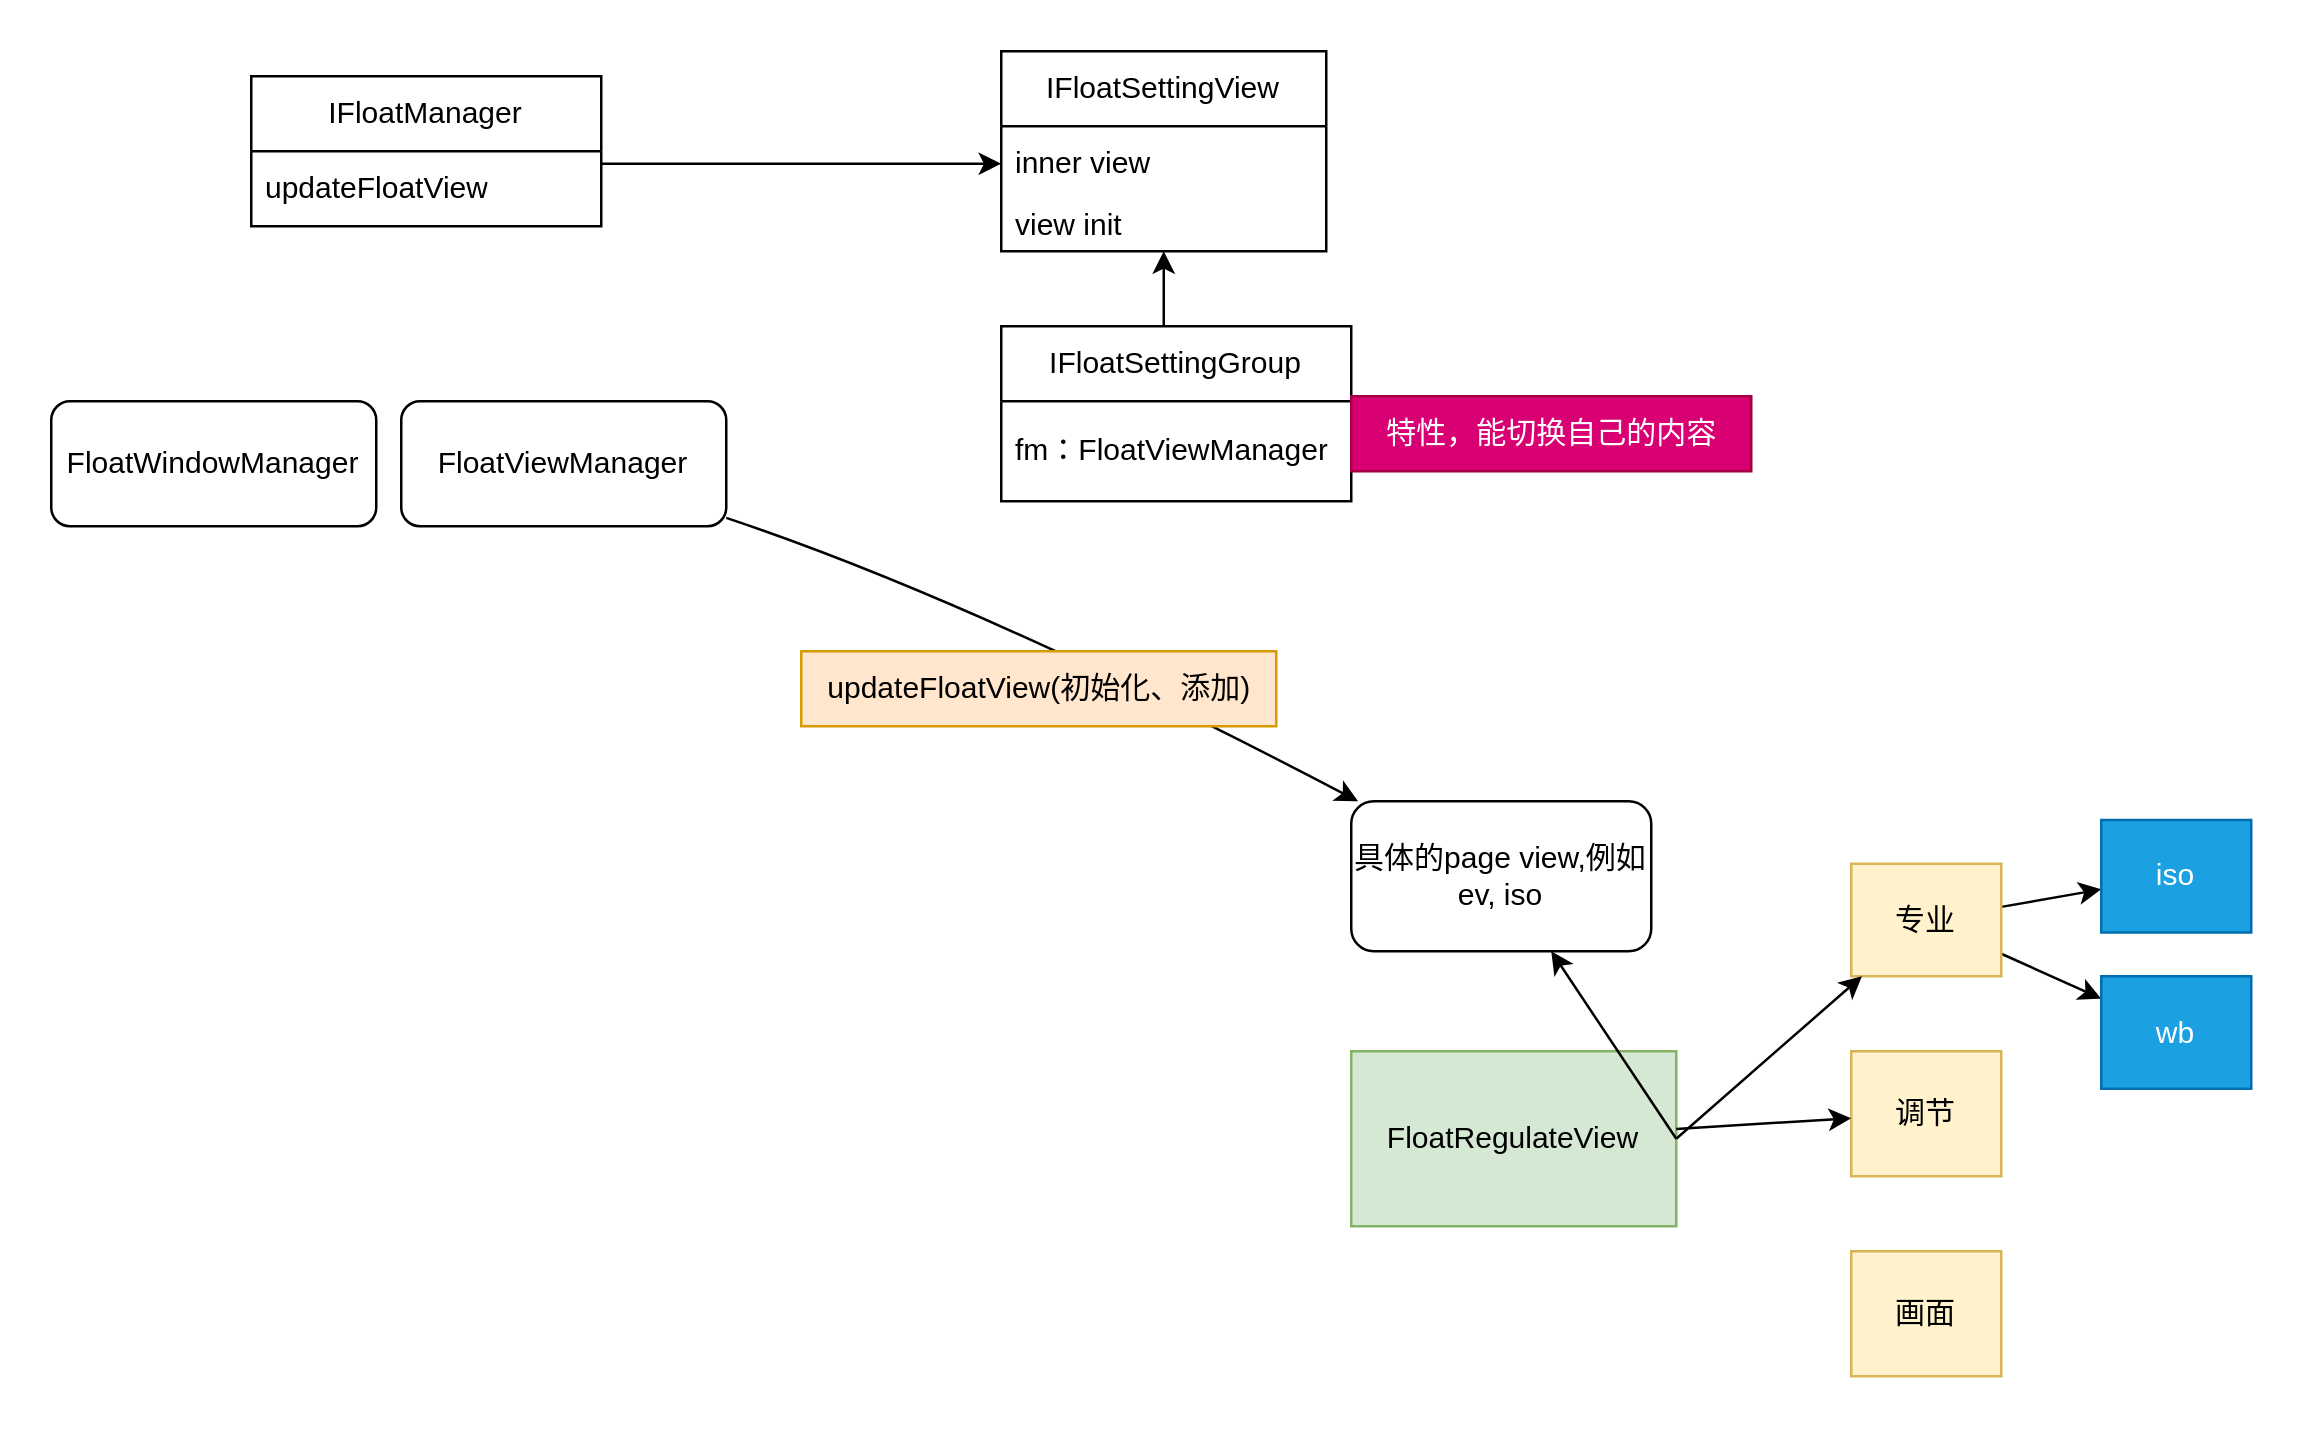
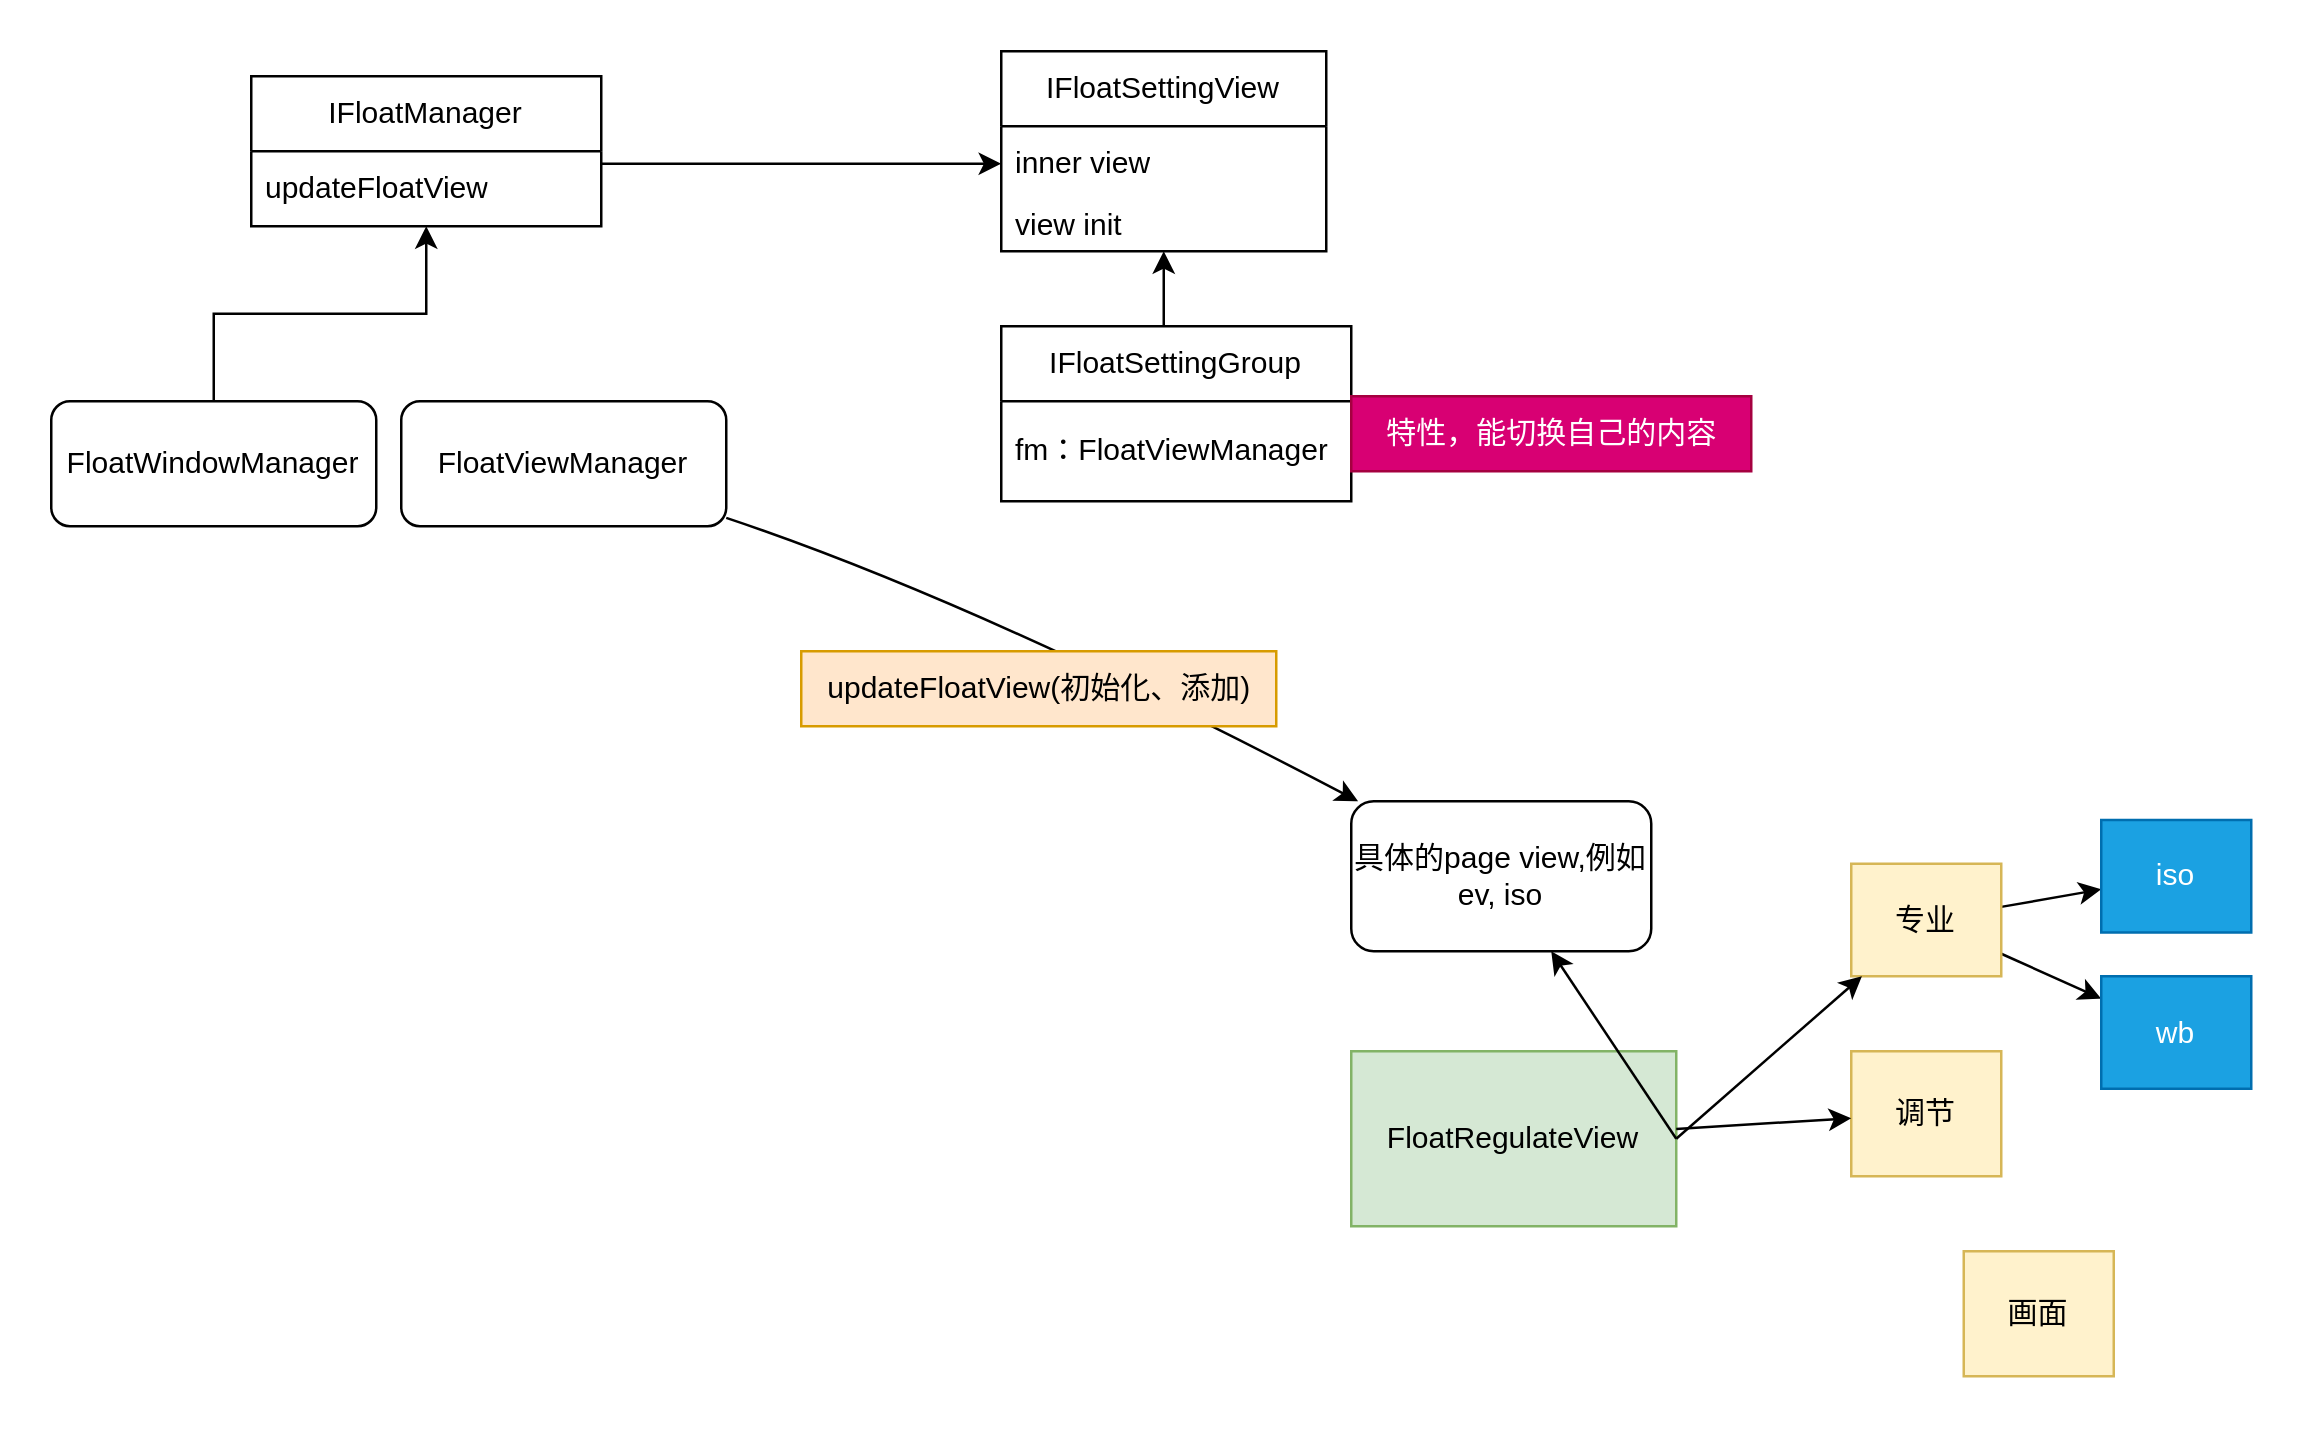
edge "FloatWindowManager" -> "IFloatManager": added
node "画面": moved (1926, 1314) -> (2039, 1314)
